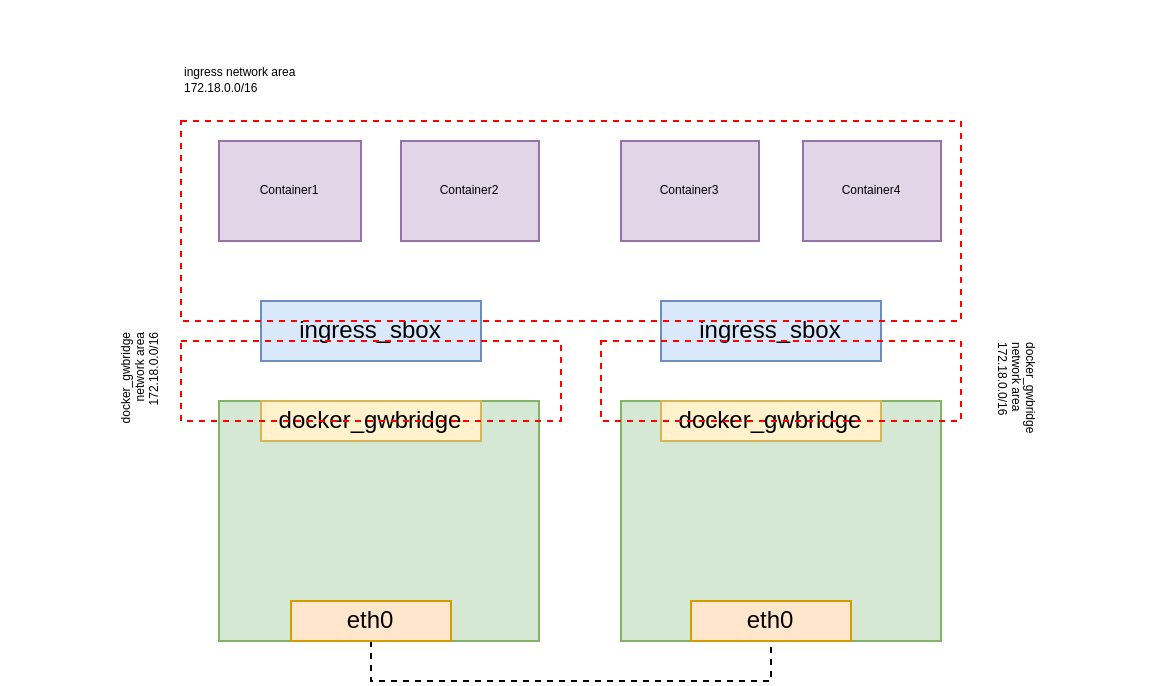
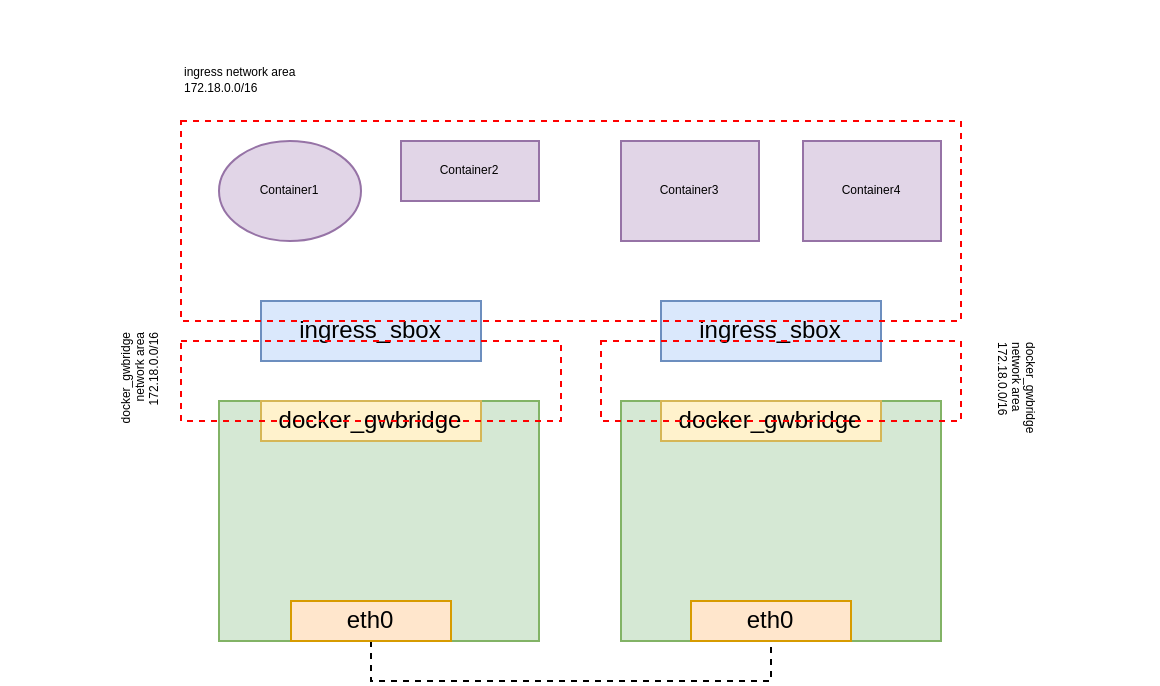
node "Container1": shape rectangle -> ellipse
node "Container2": size 138x100 -> 138x60
